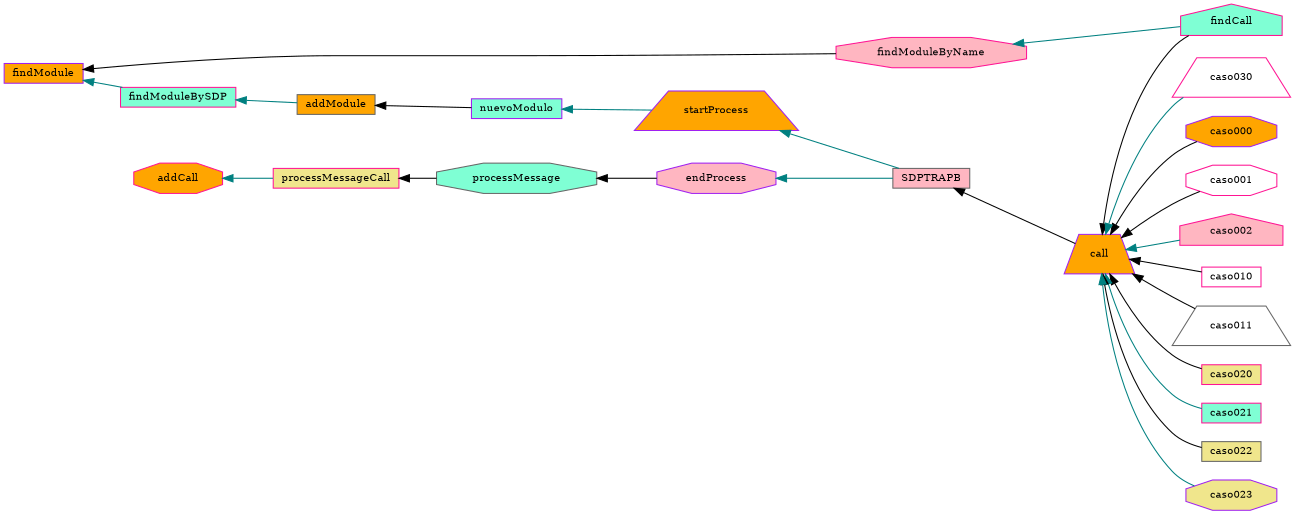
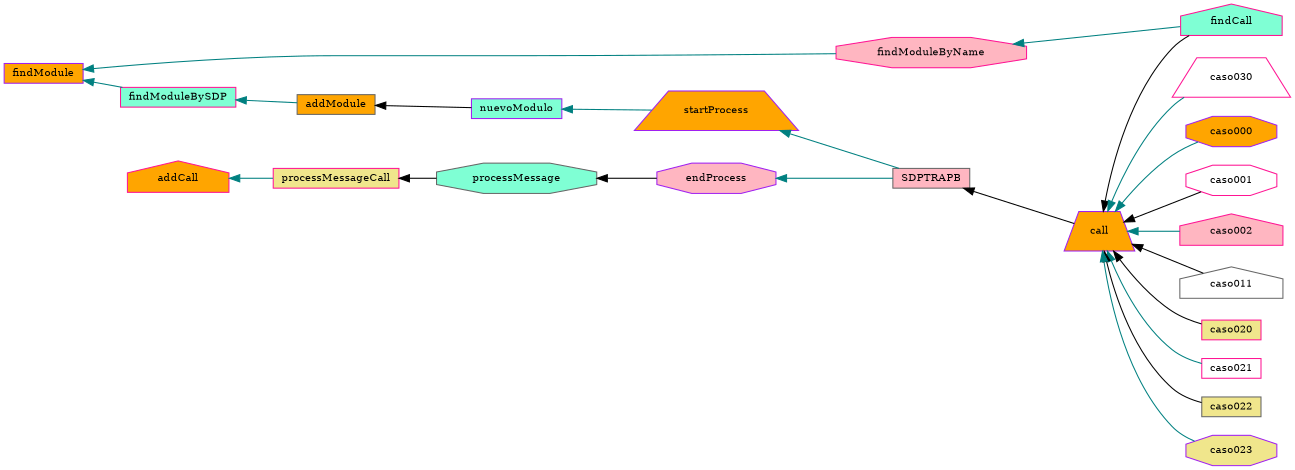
edge "findModuleByName" -> "findModule": color black -> teal
edge "caso000" -> "call": color black -> teal
node "addCall": shape octagon -> house
node "caso010": removed
node "caso011": shape trapezium -> house
node "caso021": fillcolor aquamarine -> white
